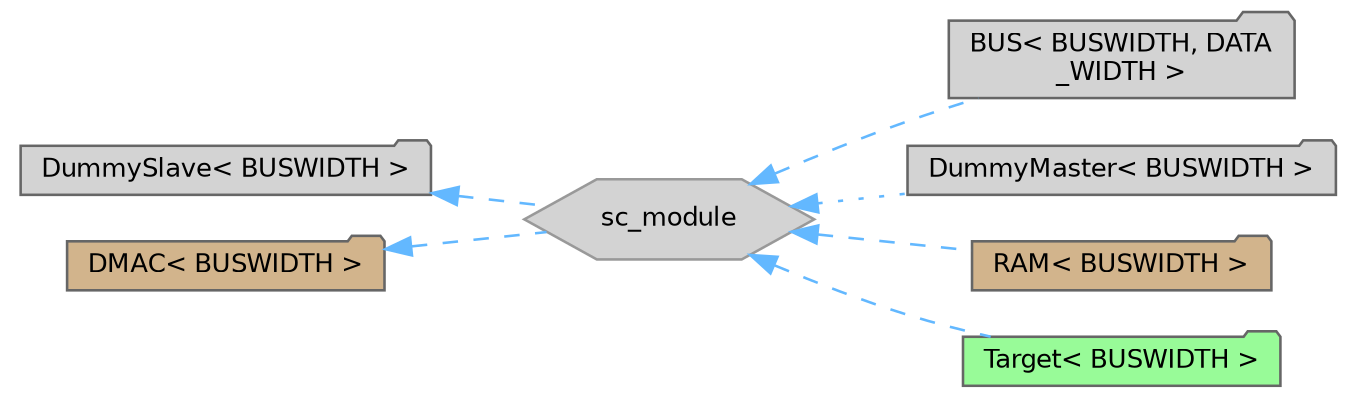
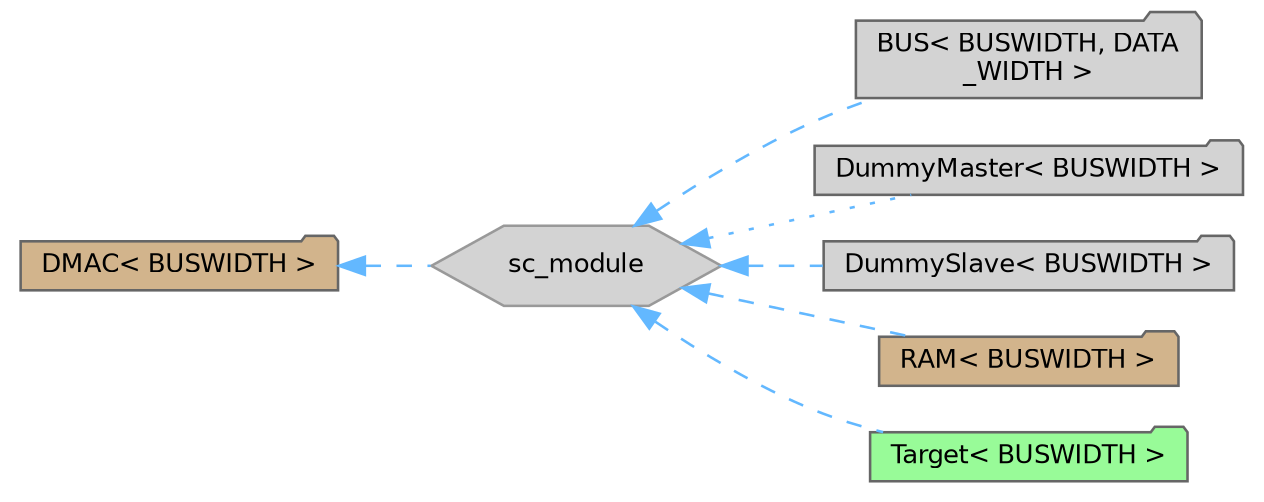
edge "sc_module" -> "DummySlave< BUSWIDTH >": reversed
